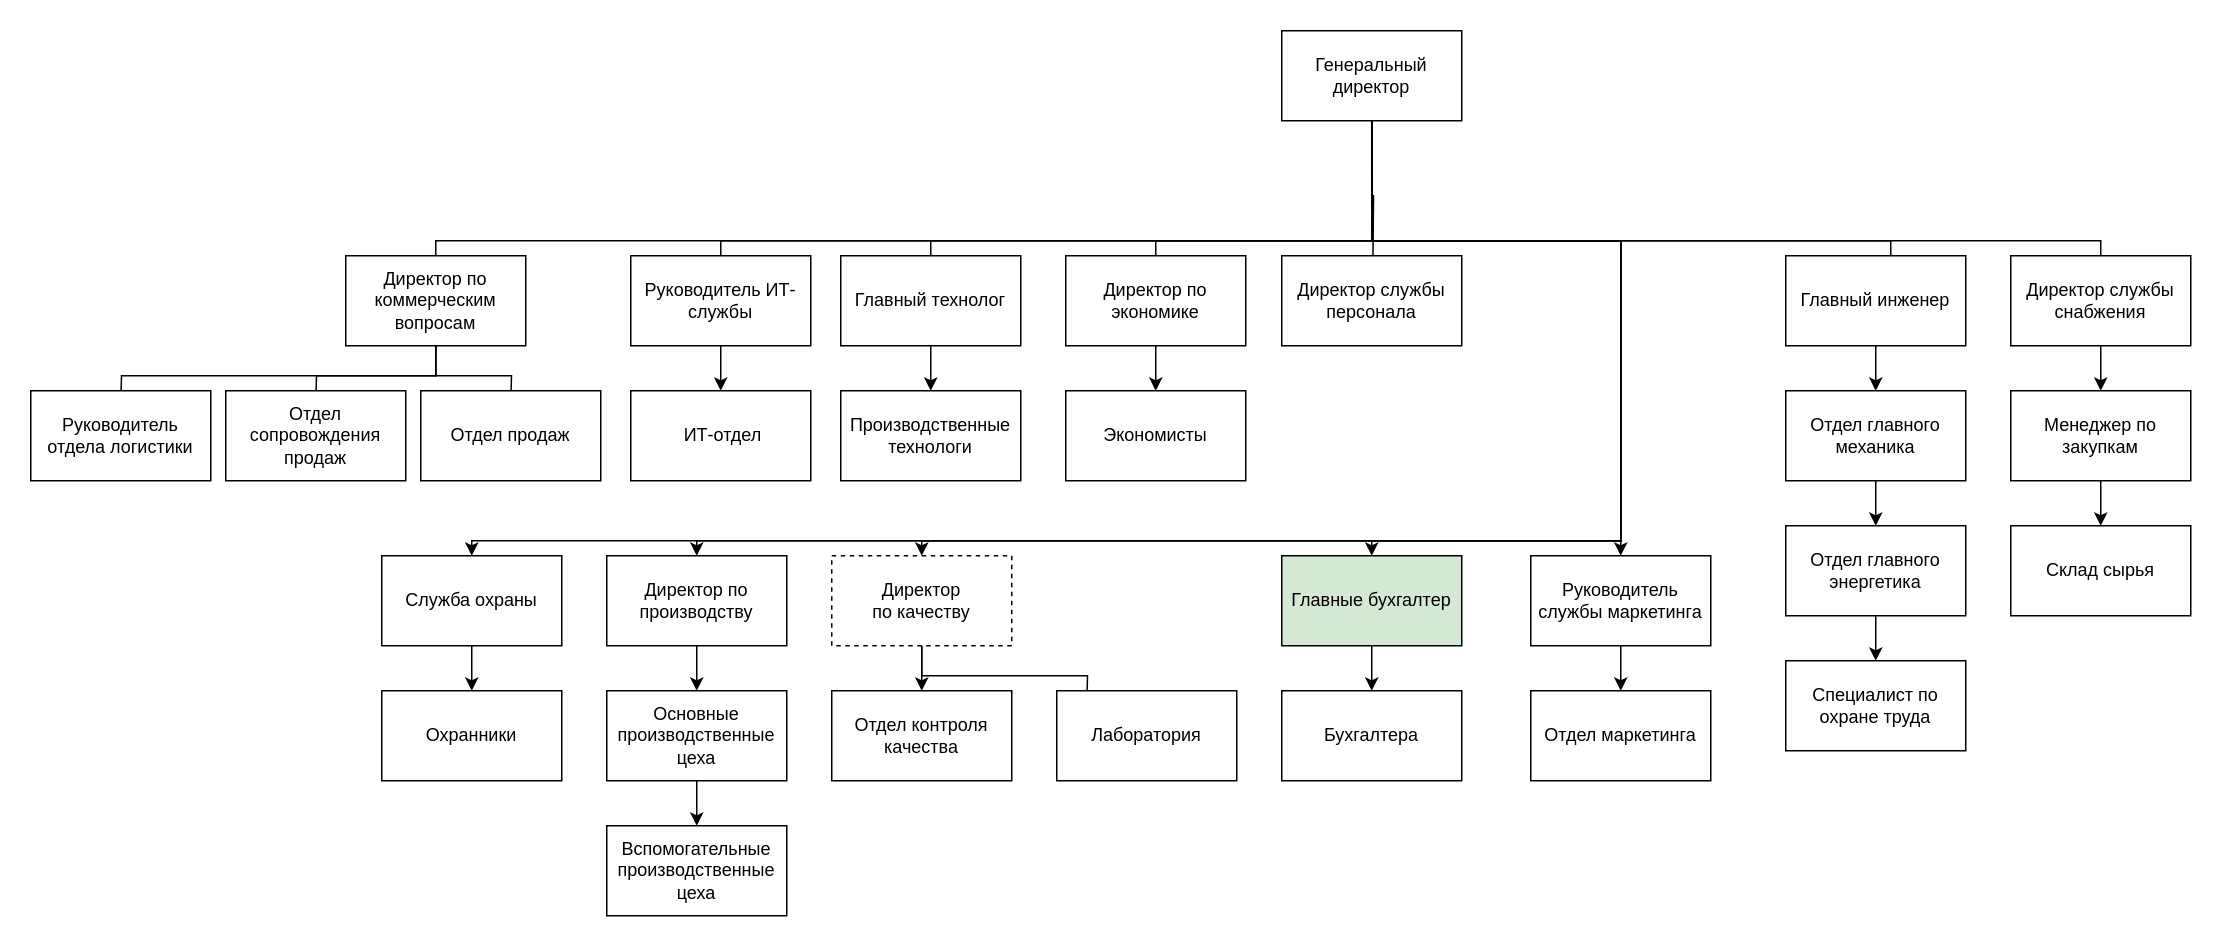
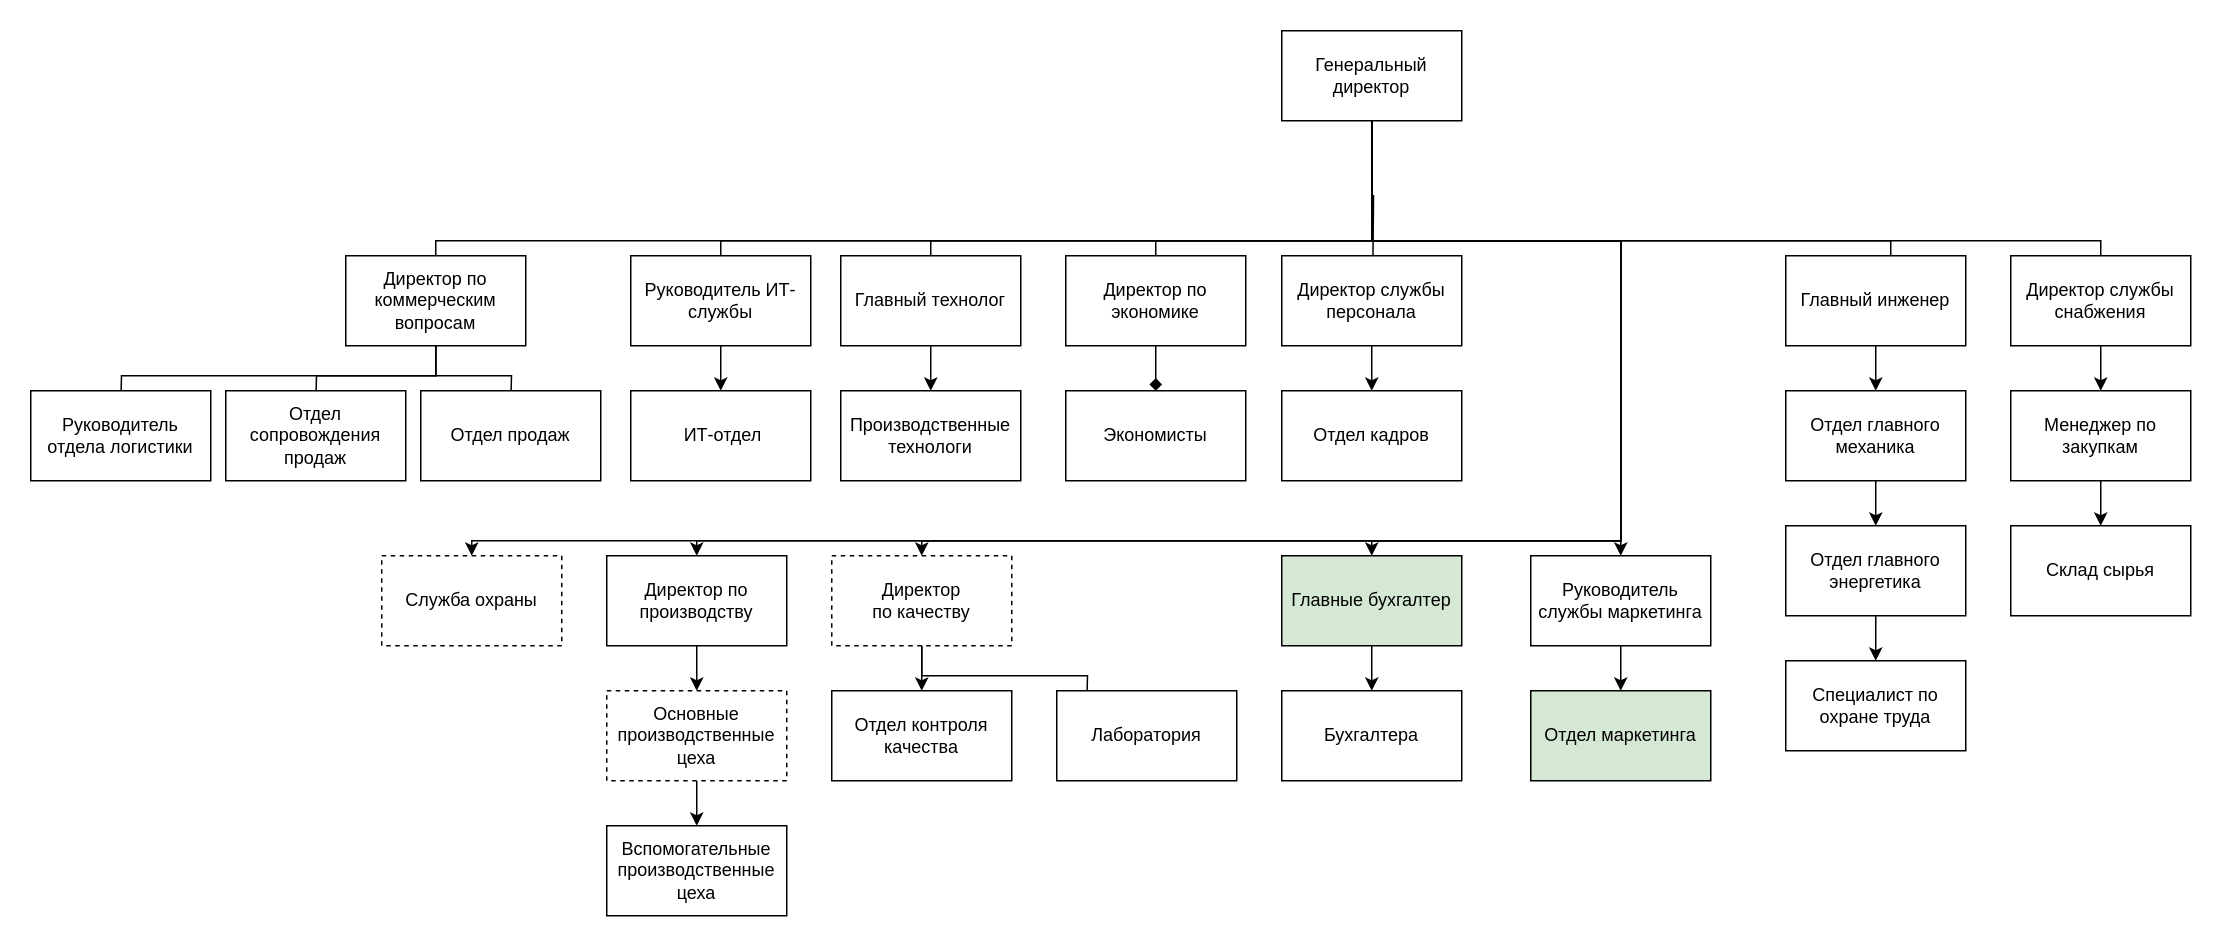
edge "Директор службы персонала" -> "Отдел кадров": added
edge "Директор по экономике" -> "Экономисты": arrowhead classic -> diamond
node "Отдел кадров": added
node "Служба охраны": style solid -> dashed
edge "Служба охраны" -> "Охранники": removed
node "Охранники": removed
node "Основные производственные цеха": style solid -> dashed
node "Отдел маркетинга": fillcolor #ffffff -> #d5e8d4
